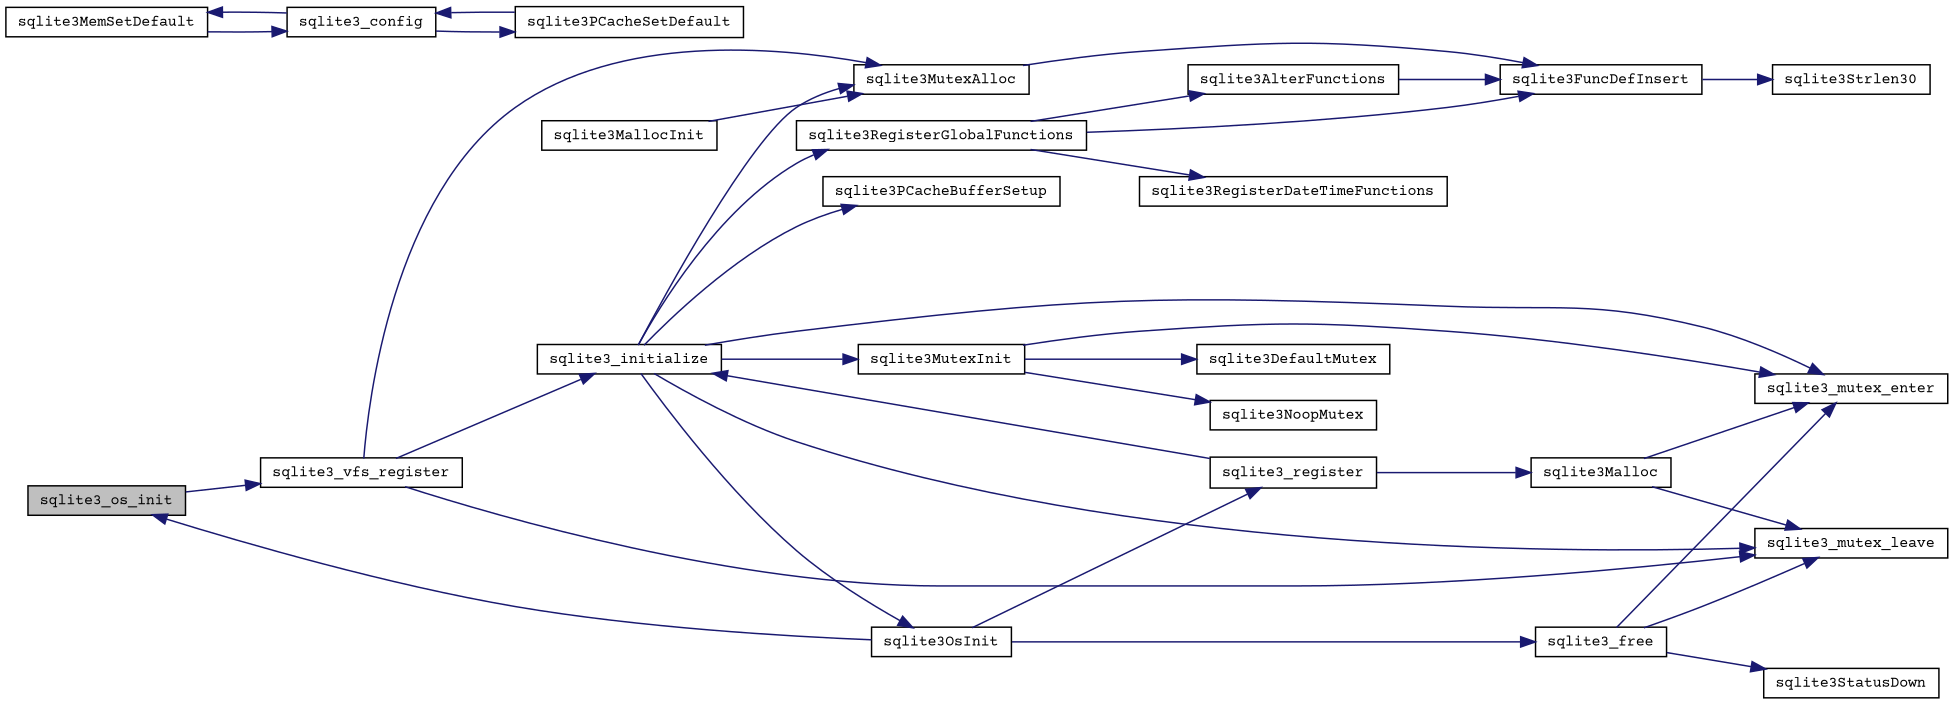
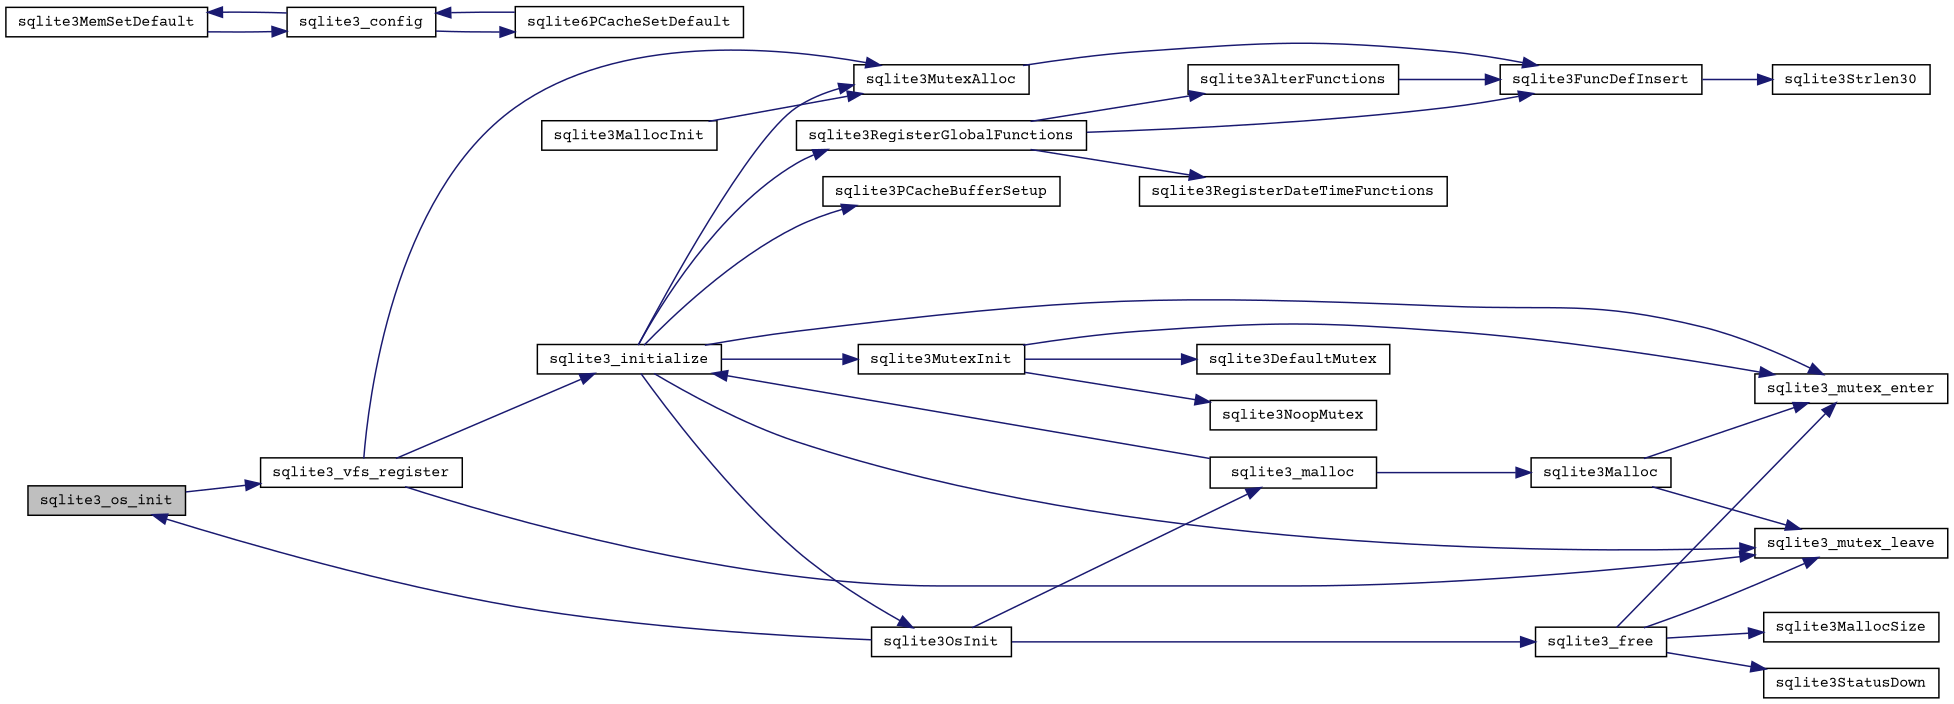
node "sqlite3PCacheSetDefault": label "sqlite3PCacheSetDefault" -> "sqlite6PCacheSetDefault"
node "sqlite3_register": label "sqlite3_register" -> "sqlite3_malloc"
node "sqlite3MallocSize": added
